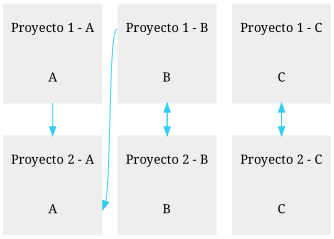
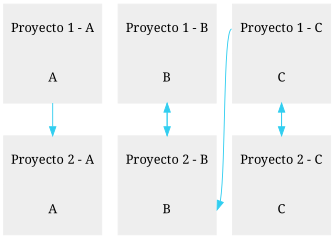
edge "Proyecto 1 - B" -> "Proyecto 2 - A": removed
edge "Proyecto 1 - C" -> "Proyecto 2 - B": added
